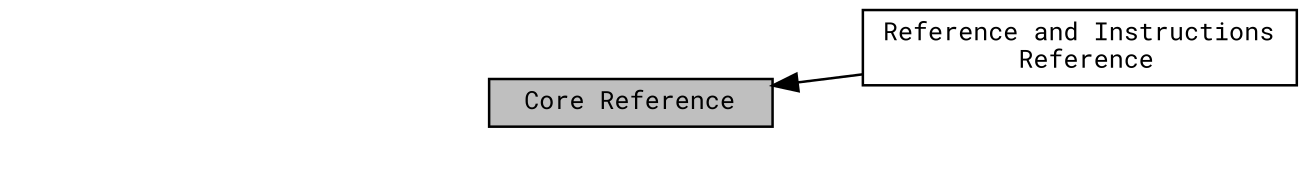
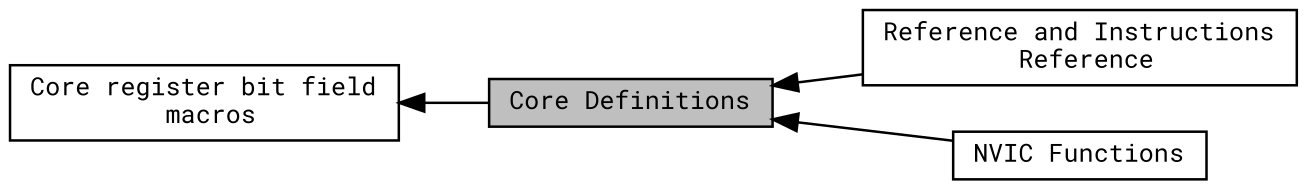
node "Core register bit field macros": added
node "Core Reference": label "Core Reference" -> "Core Definitions"
node "NVIC Functions": added
